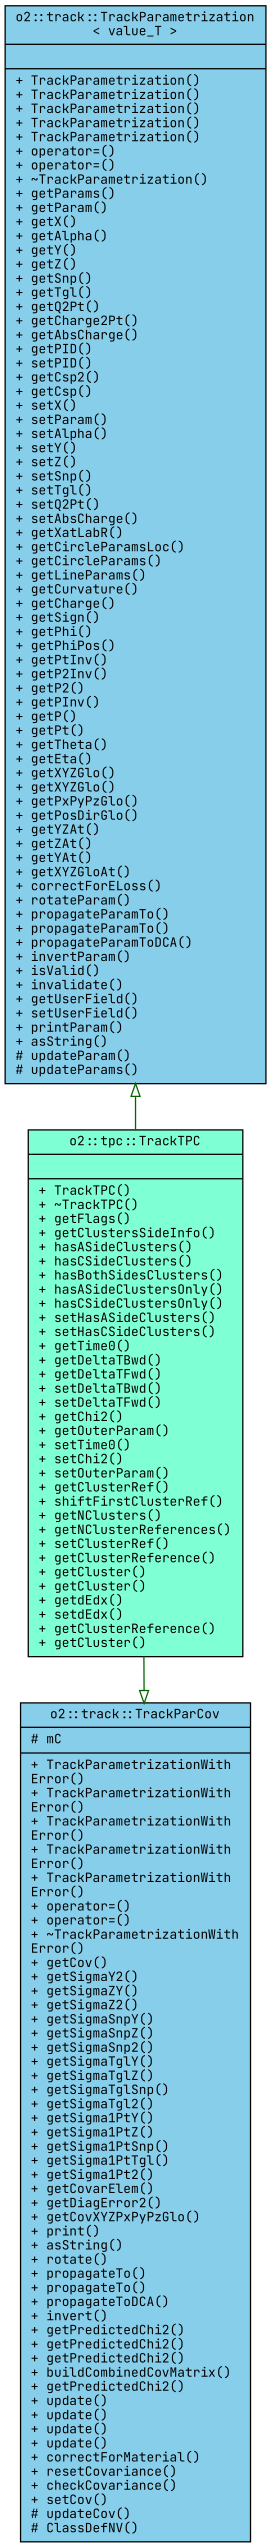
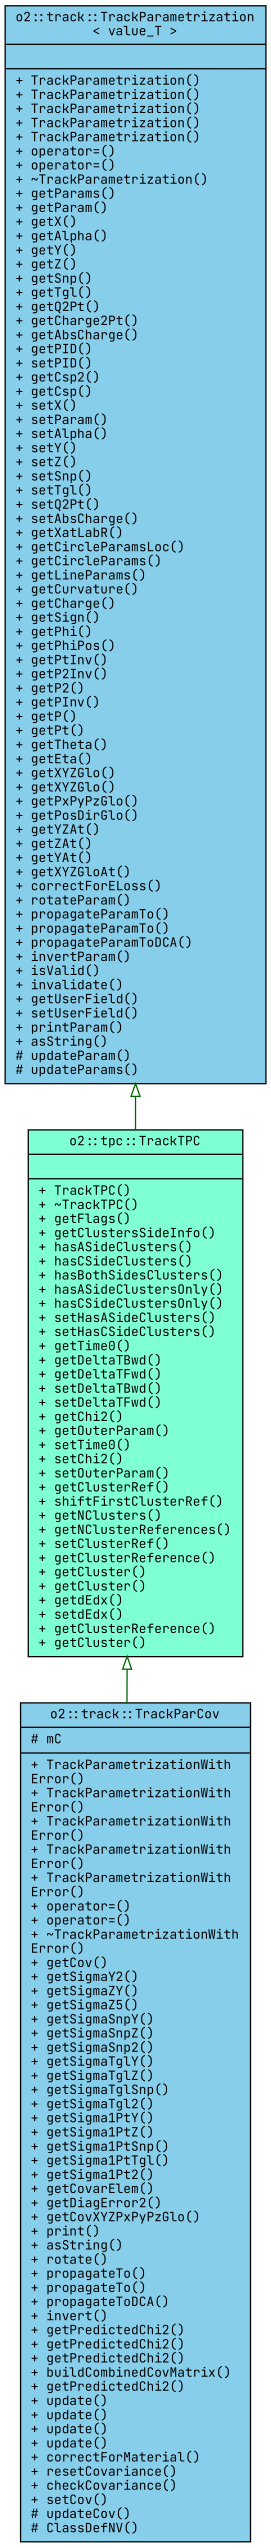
edge "o2::tpc::TrackTPC" -> "o2::track::TrackParCov": reversed
node "o2::track::TrackParCov": text "+ getSigmaZ2()" -> "+ getSigmaZ5()"
